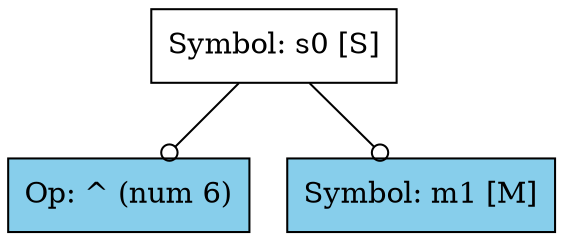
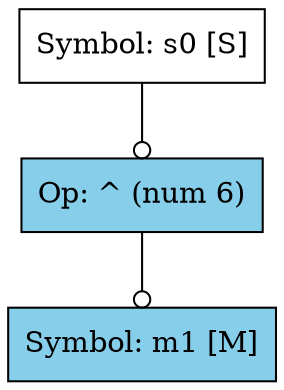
edge "Symbol: s0 [S]" -> "Symbol: m1 [M]": now "Op: ^ (num 6)" -> "Symbol: m1 [M]"
